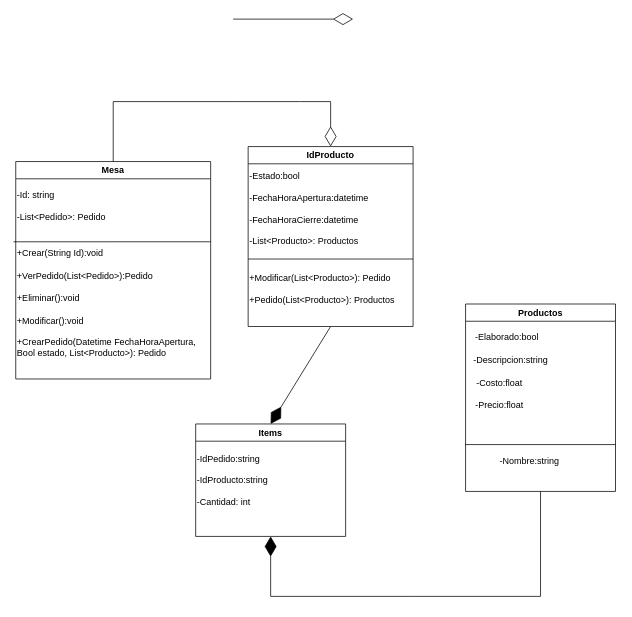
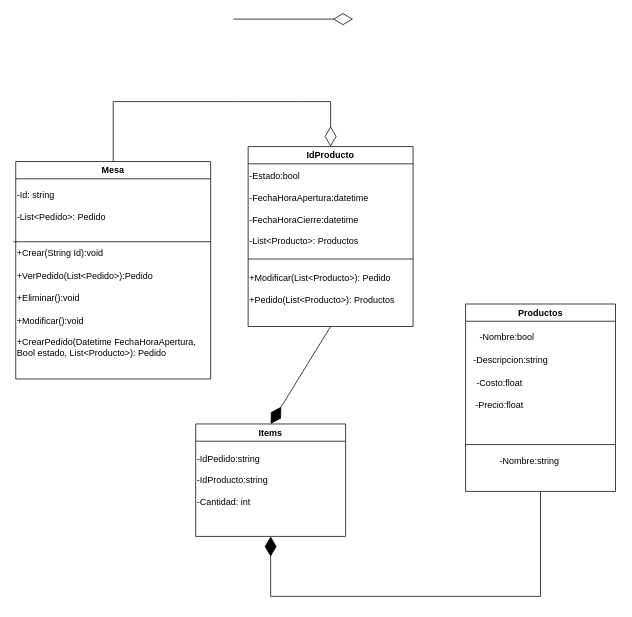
node "-Elaborado:bool": label "-Elaborado:bool" -> "-Nombre:bool"
